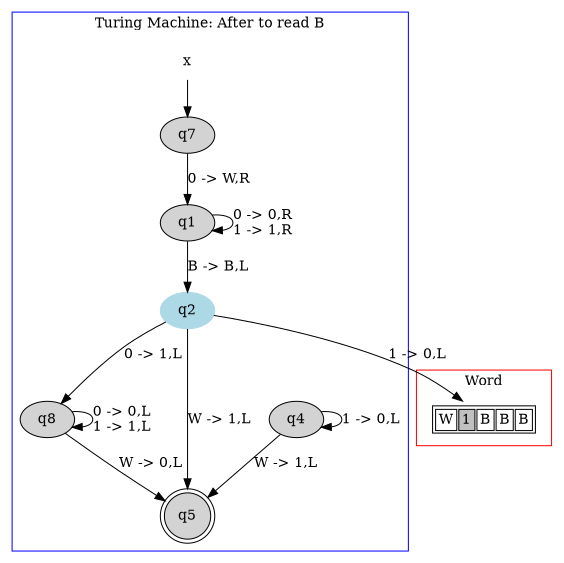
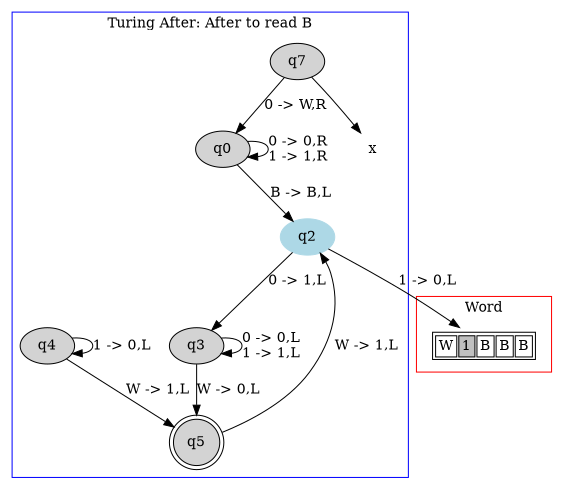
cluster "Turing Machine: After to read B": label "Turing Machine: After to read B" -> "Turing After: After to read B"
edge "x" -> "q7": reversed
node "q1": label "q1" -> "q0"
edge "q2" -> "q5": reversed
node "q8": label "q8" -> "q3"
